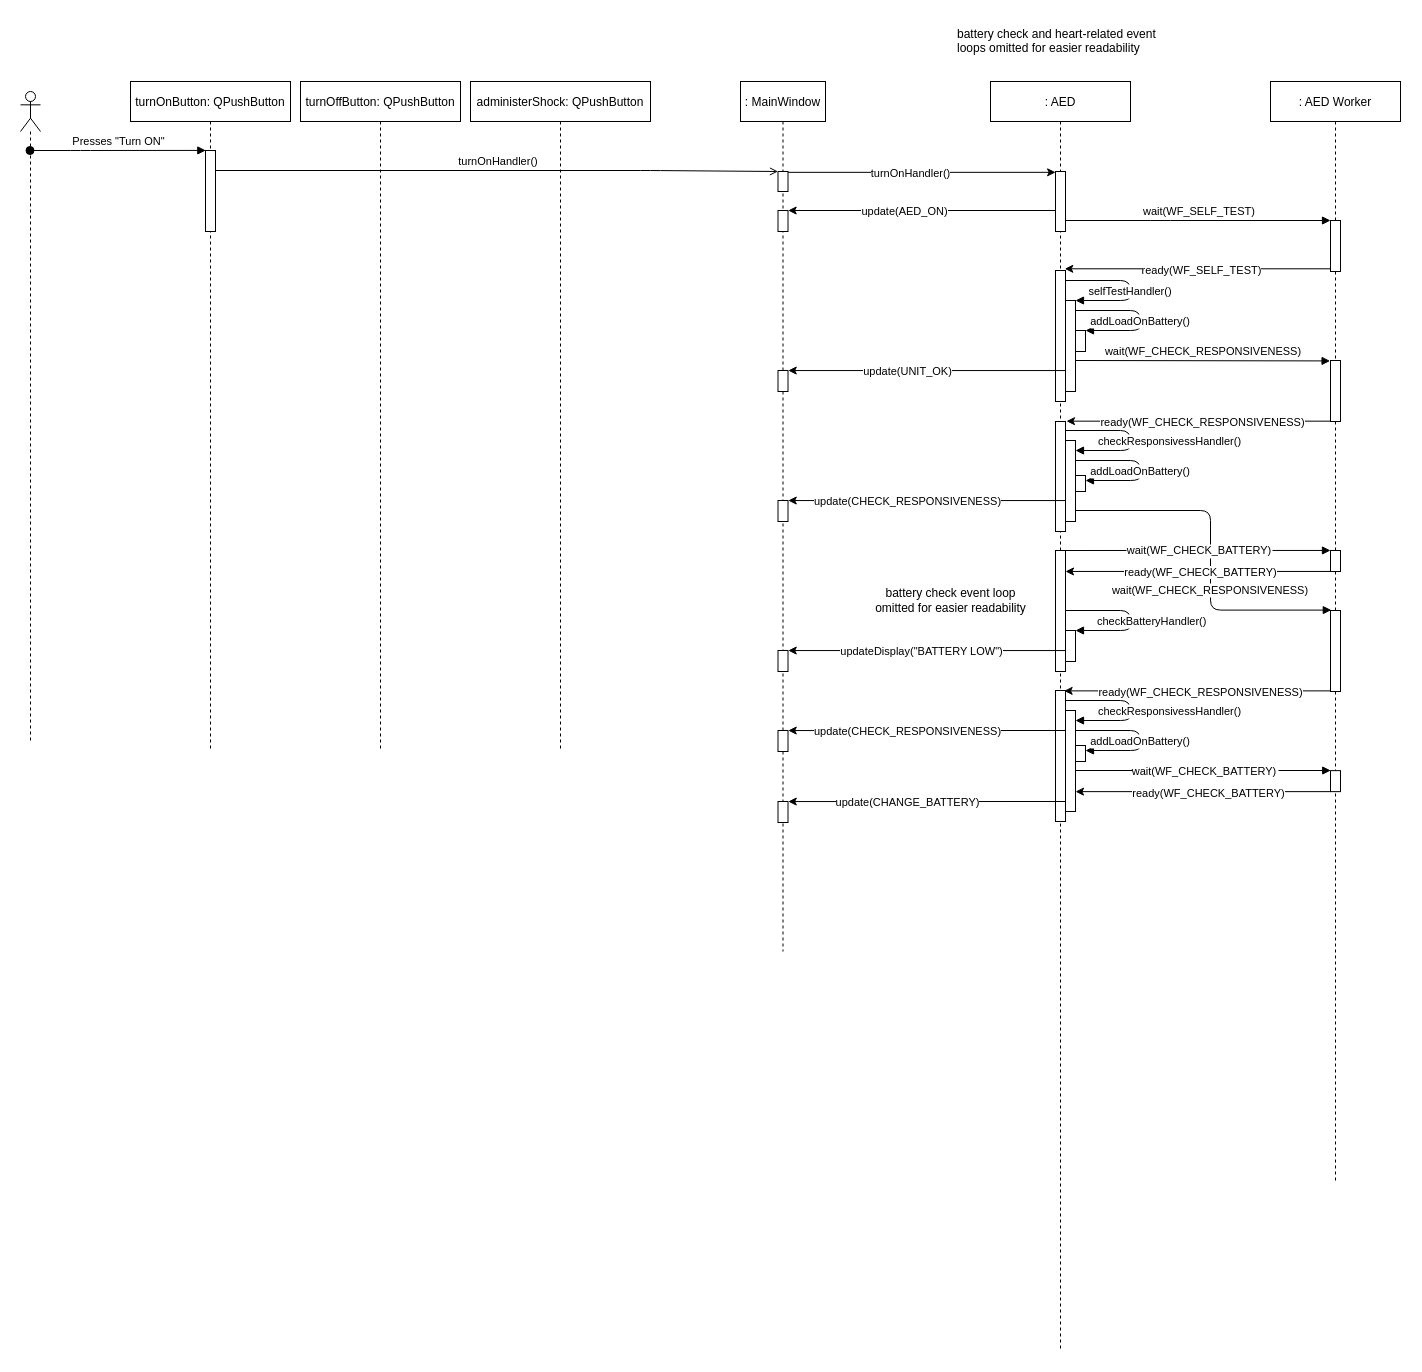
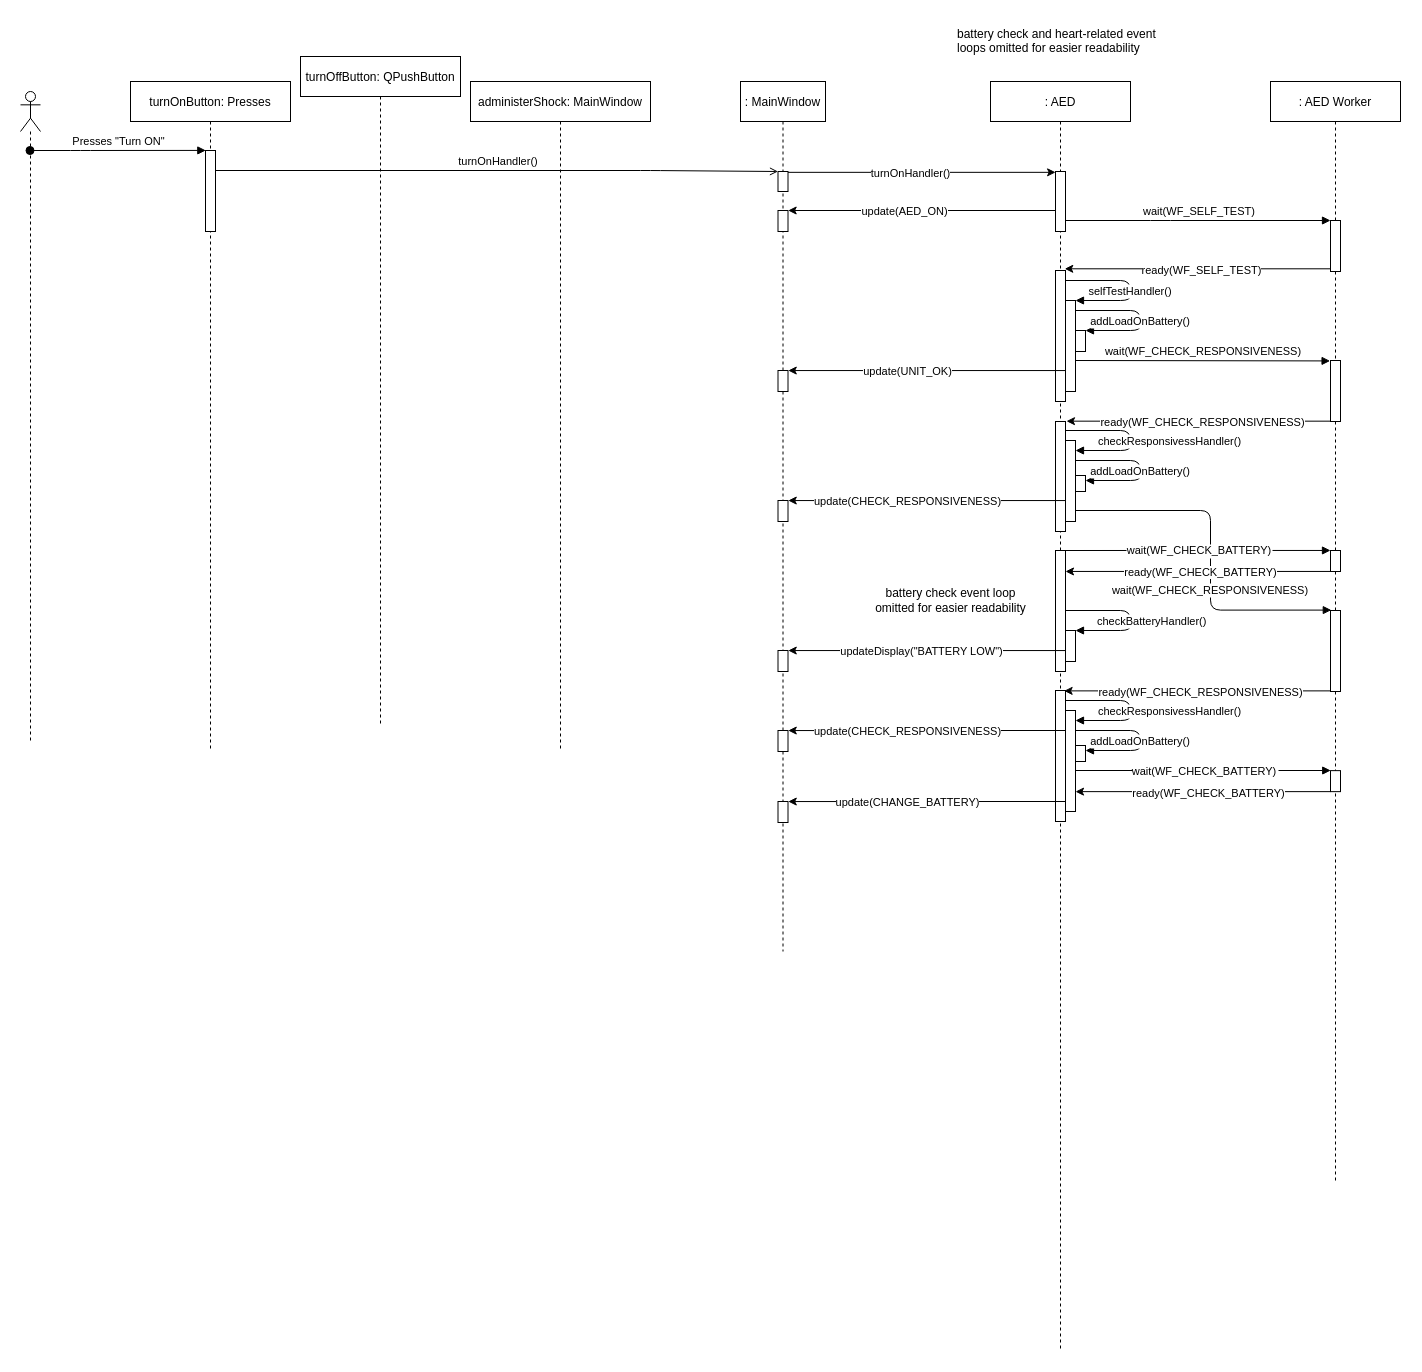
node "turnOnButton: QPushButton": label "turnOnButton: QPushButton" -> "turnOnButton: Presses"
node "administerShock: QPushButton": label "administerShock: QPushButton" -> "administerShock: MainWindow"
node "turnOffButton: QPushButton": moved (381, 416) -> (381, 391)
